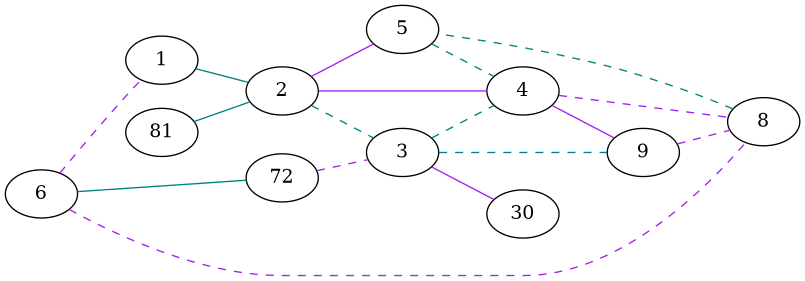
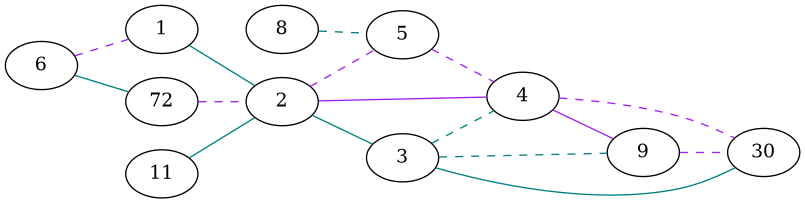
edge "5" -- "2": style solid -> dashed
edge "5" -- "4": color teal -> purple
edge "4" -- "8": now "4" -- "30"
edge "2" -- "3": style dashed -> solid
node "81": label "81" -> "11"
edge "8" -- "9": now "30" -- "9"
edge "3" -- "72": now "2" -- "72"
edge "3" -- "30": color purple -> teal
edge "8" -- "6": removed
